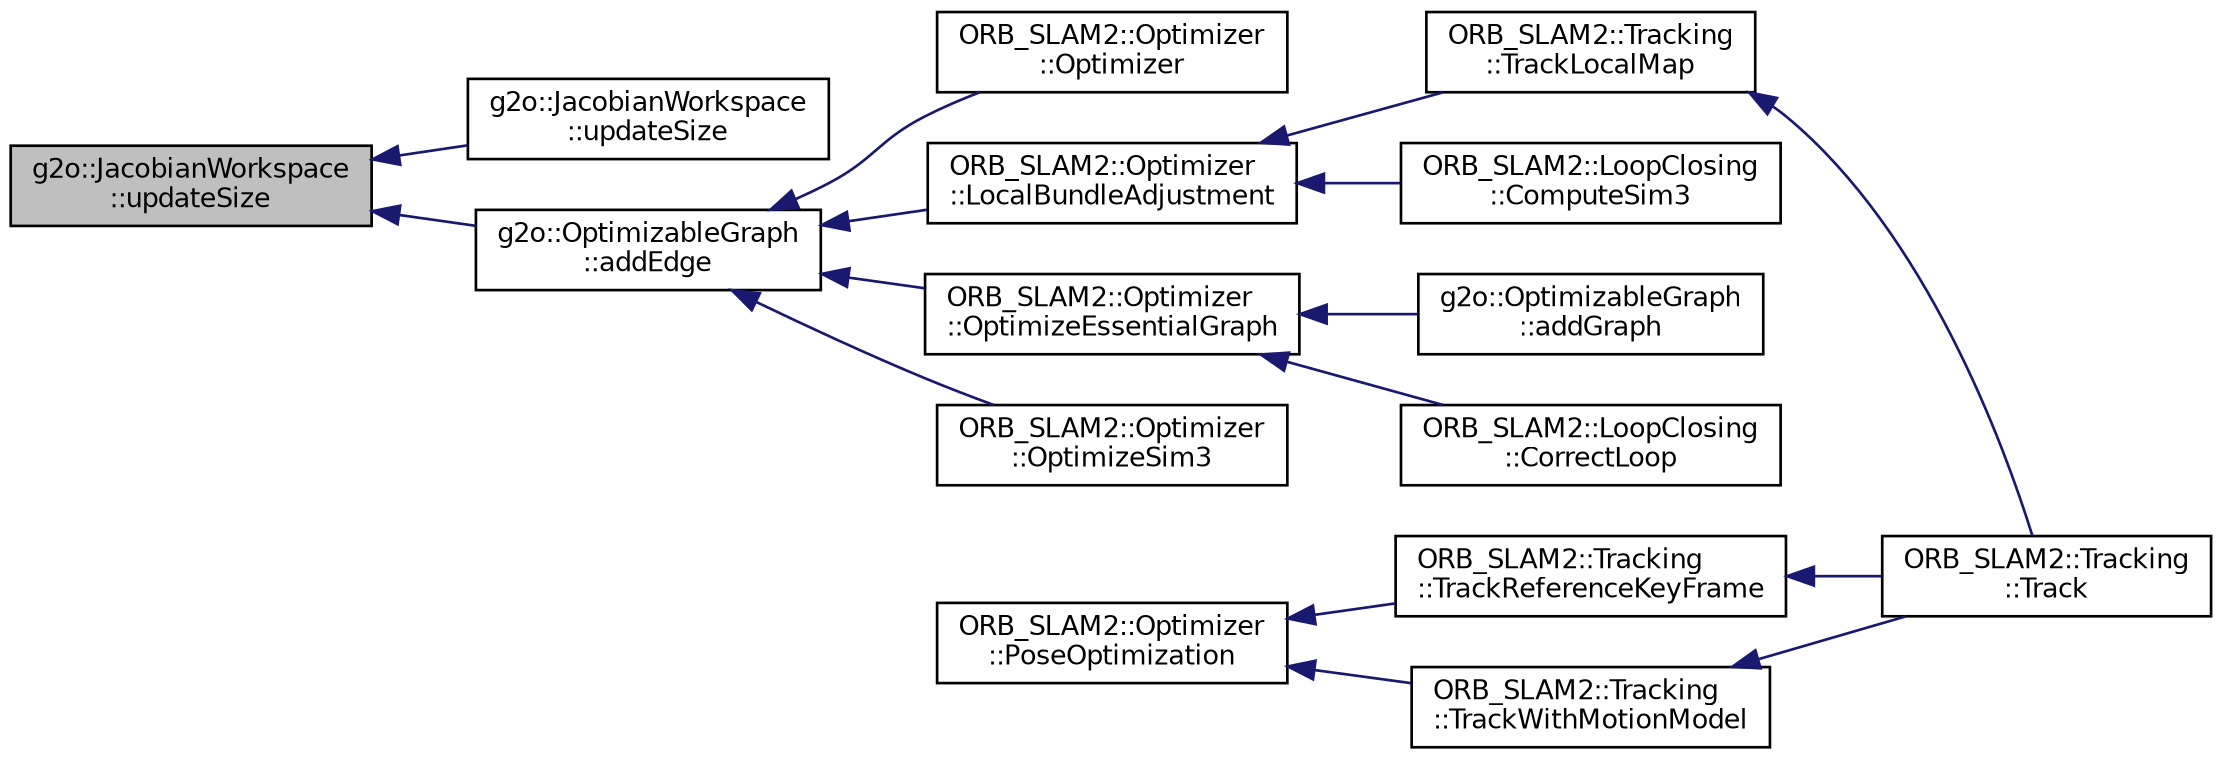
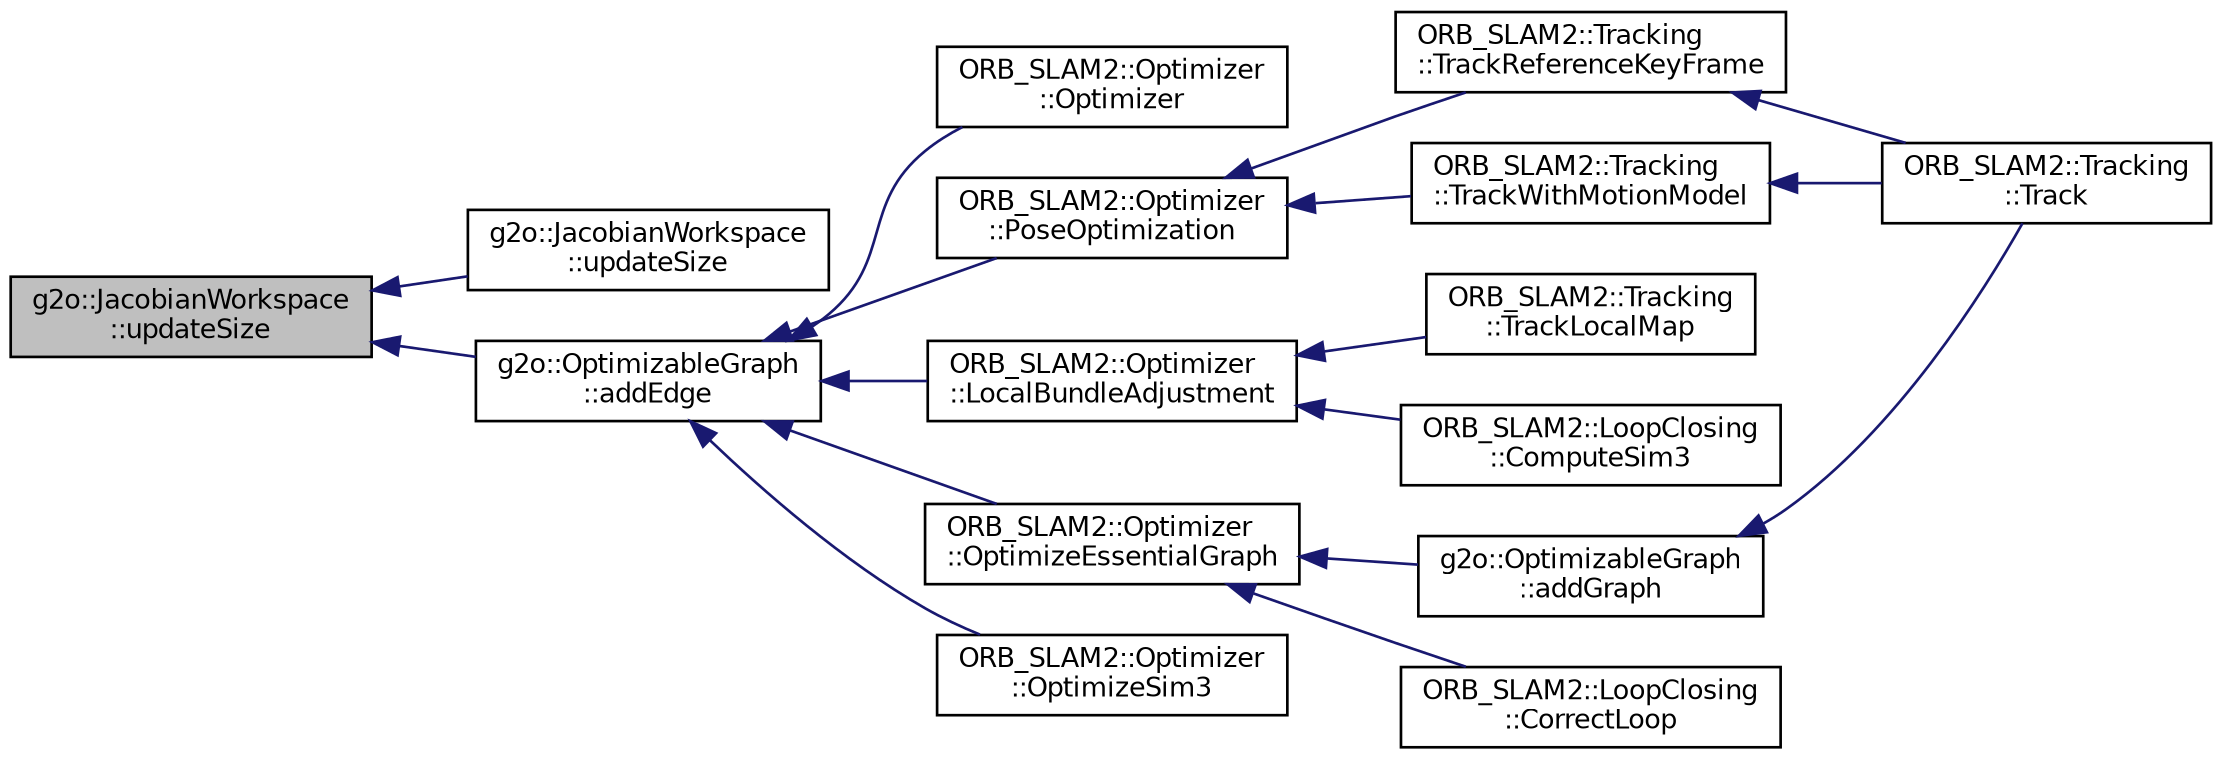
edge "ORB_SLAM2::Optimizer ::PoseOptimization" -> "g2o::OptimizableGraph ::addEdge": added
edge "ORB_SLAM2::Tracking ::Track" -> "ORB_SLAM2::Tracking ::TrackLocalMap": now "ORB_SLAM2::Tracking ::Track" -> "g2o::OptimizableGraph ::addGraph"
